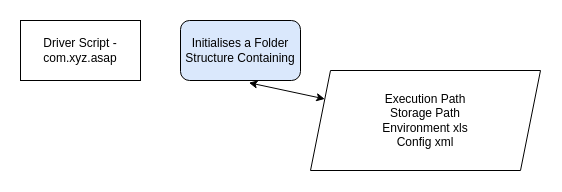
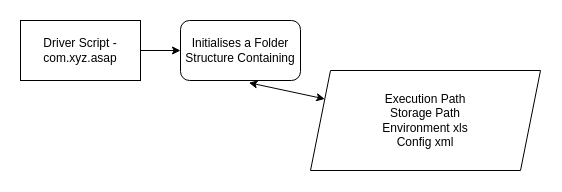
edge "Driver Script - com.xyz.asap" -> "Initialises a Folder Structure Containing": added
node "Initialises a Folder Structure Containing": fillcolor #dae8fc -> #ffffff
